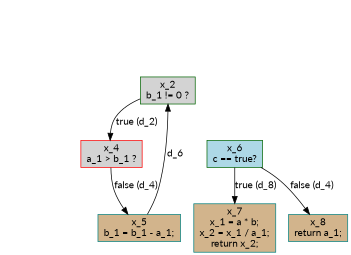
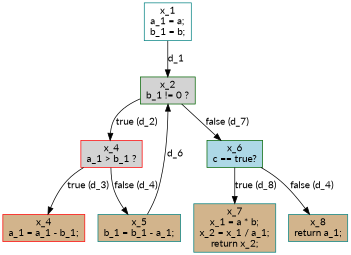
node "x_1 a_1 = a; b_1 = b;": added
edge "x_2 b_1 != 0 ?" -> "x_6 c == true?": added, label "false (d_7)"
node "x_4 a_1 = a_1 - b_1;": added
